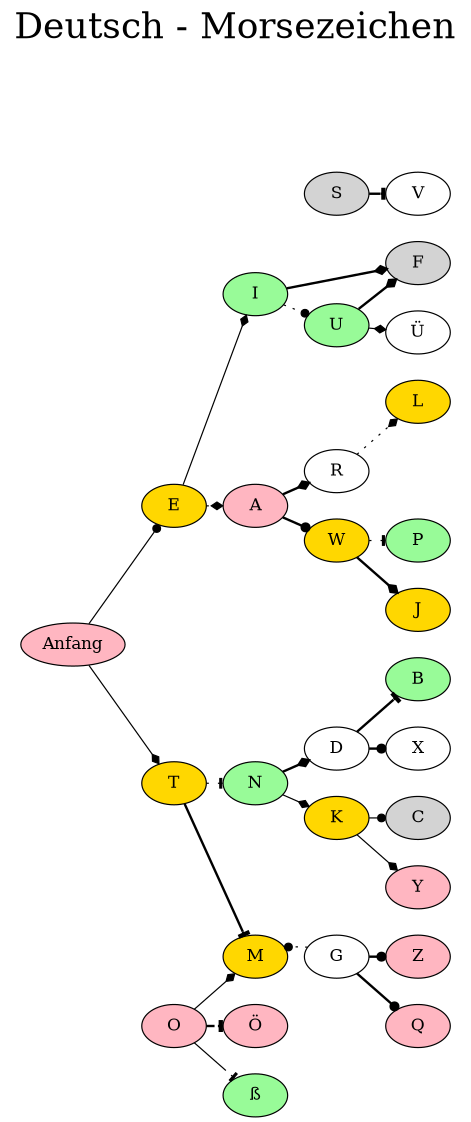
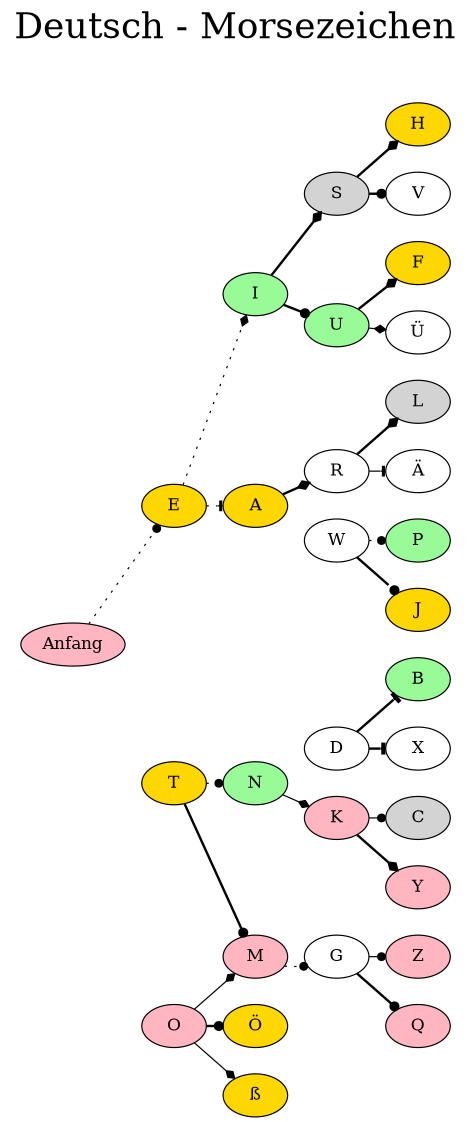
node "H": added
edge "S" -> "V": arrowhead tee -> dot
node "F": fillcolor lightgrey -> gold
edge "I" -> "F": now "I" -> "S"
edge "I" -> "U": style dotted -> bold
node "L": fillcolor gold -> lightgrey
edge "E" -> "I": style solid -> dotted
edge "R" -> "L": style dotted -> bold
node "Ä": added
edge "E" -> "A": arrowhead diamond -> tee
node "A": fillcolor lightpink -> gold
edge "A" -> "W": removed
node "W": fillcolor gold -> white
edge "W" -> "P": arrowhead tee -> dot
edge "W" -> "J": arrowhead diamond -> dot
edge "Anfang" -> "E": style solid -> dotted
edge "Anfang" -> "T": removed
edge "D" -> "X": arrowhead dot -> tee
edge "N" -> "D": removed
edge "T" -> "N": arrowhead tee -> dot
node "K": fillcolor gold -> lightpink
edge "K" -> "Y": style solid -> bold
edge "T" -> "M": arrowhead tee -> dot
edge "G" -> "M": reversed
node "M": fillcolor gold -> lightpink
edge "G" -> "Z": style bold -> solid
edge "O" -> "Ö": arrowhead tee -> dot
node "Ö": fillcolor lightpink -> gold
edge "O" -> "ß": arrowhead tee -> diamond
node "ß": fillcolor palegreen -> gold
